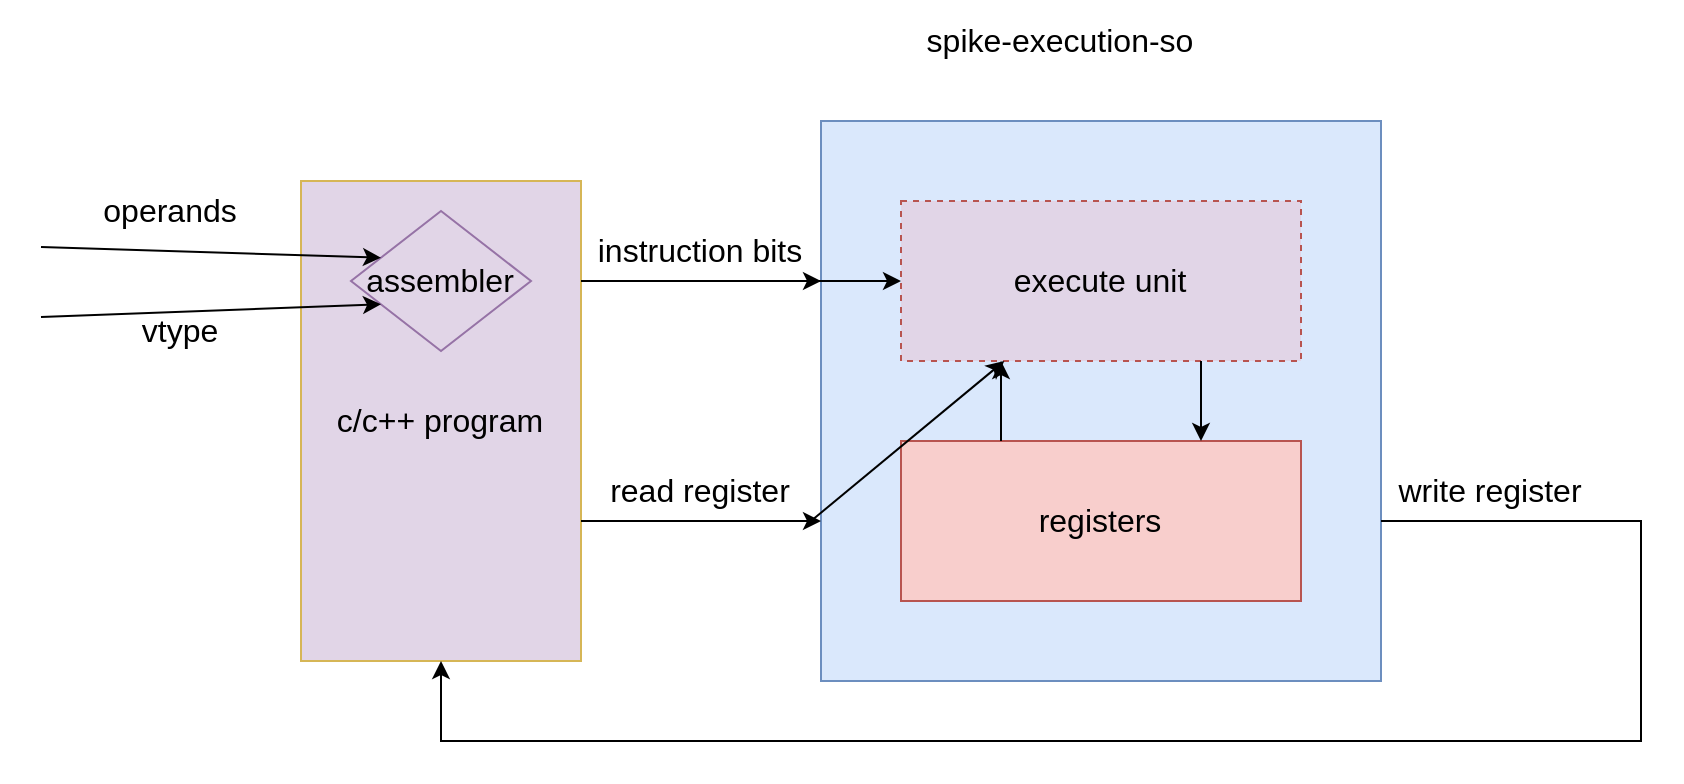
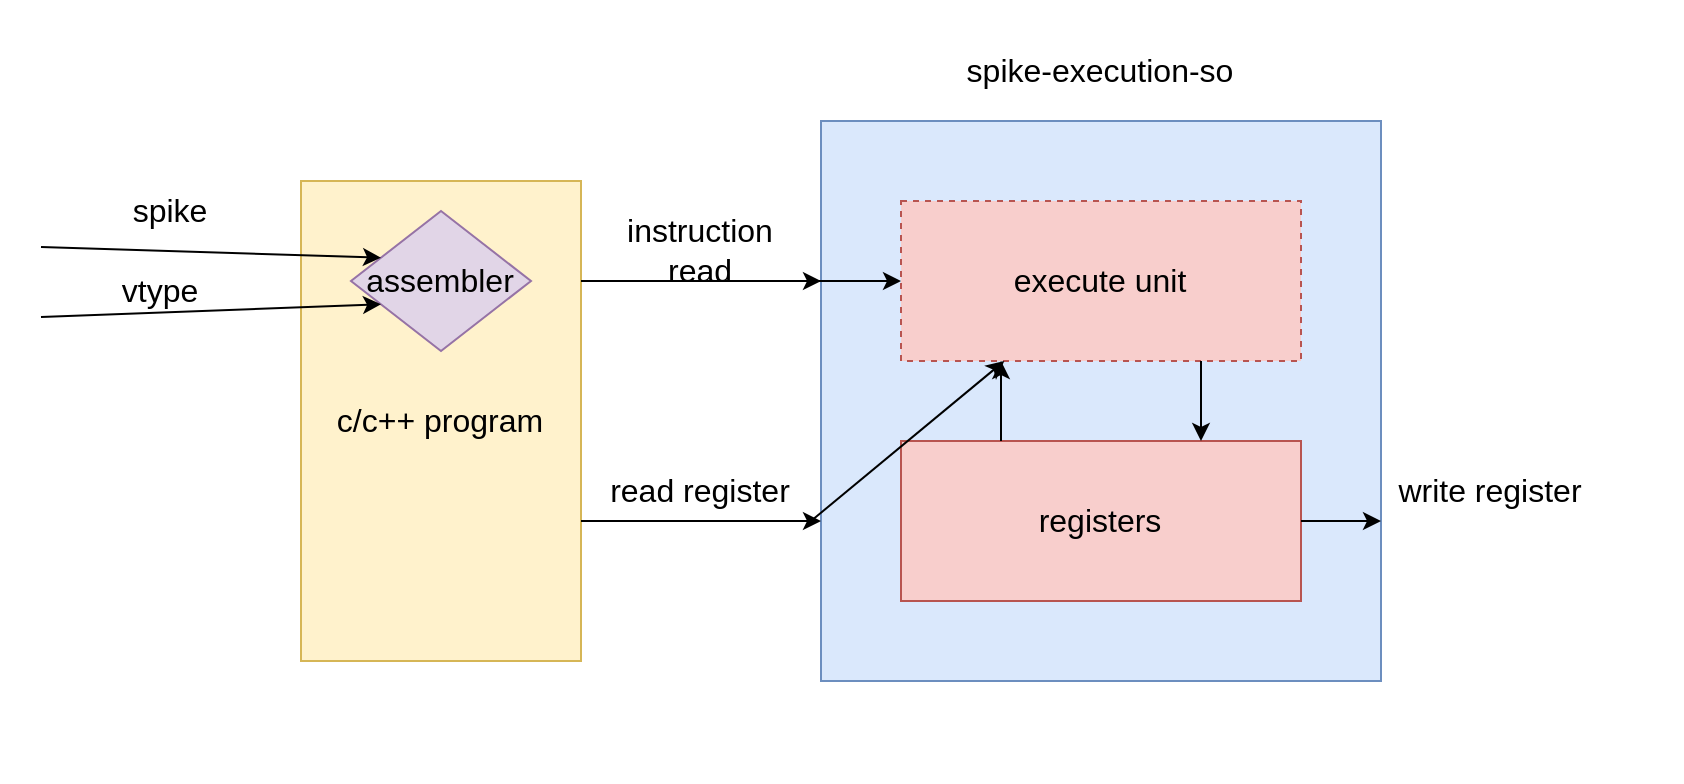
node "spike-execution-so": moved (1061, 41) -> (1101, 71)
node "operands": label "operands" -> "spike"
node "instruction bits": label "instruction bits" -> "instruction read"
node "execute unit": fillcolor #e1d5e7 -> #f8cecc
node "vtype": moved (181, 331) -> (161, 291)
node "c/c++ program": fillcolor #e1d5e7 -> #fff2cc
edge "registers" -> "write register": added
edge "write register" -> "c/c++ program": removed
